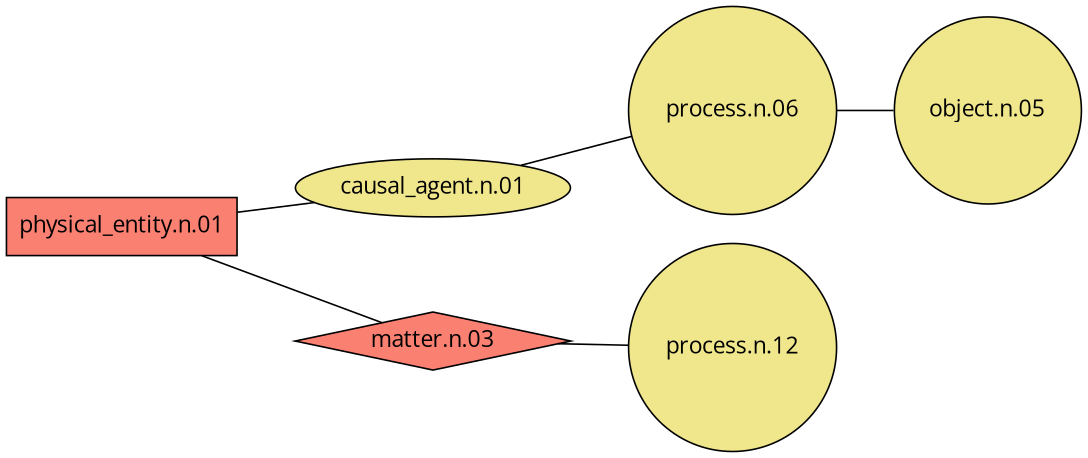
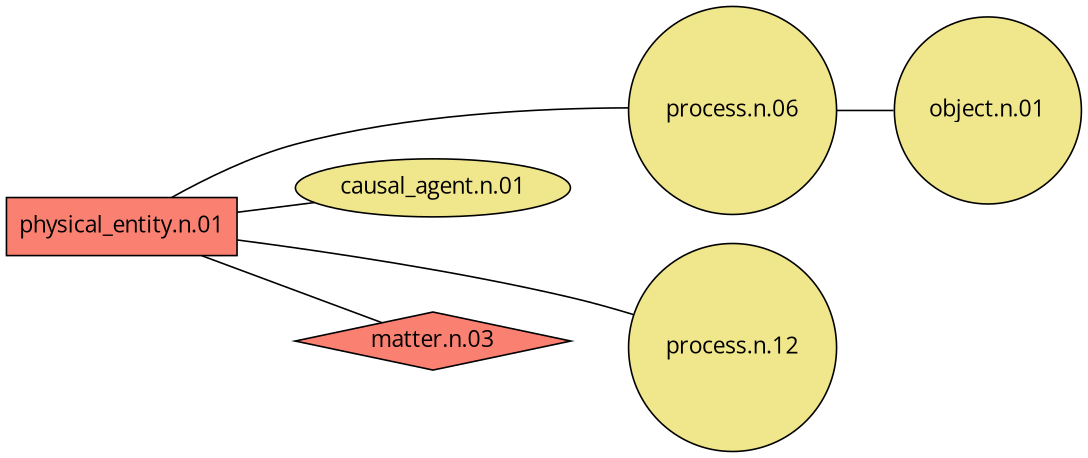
node "object.n.05": label "object.n.05" -> "object.n.01"
edge "process.n.06" -- "causal_agent.n.01": now "process.n.06" -- "physical_entity.n.01"
edge "matter.n.03" -- "process.n.12": now "physical_entity.n.01" -- "process.n.12"
